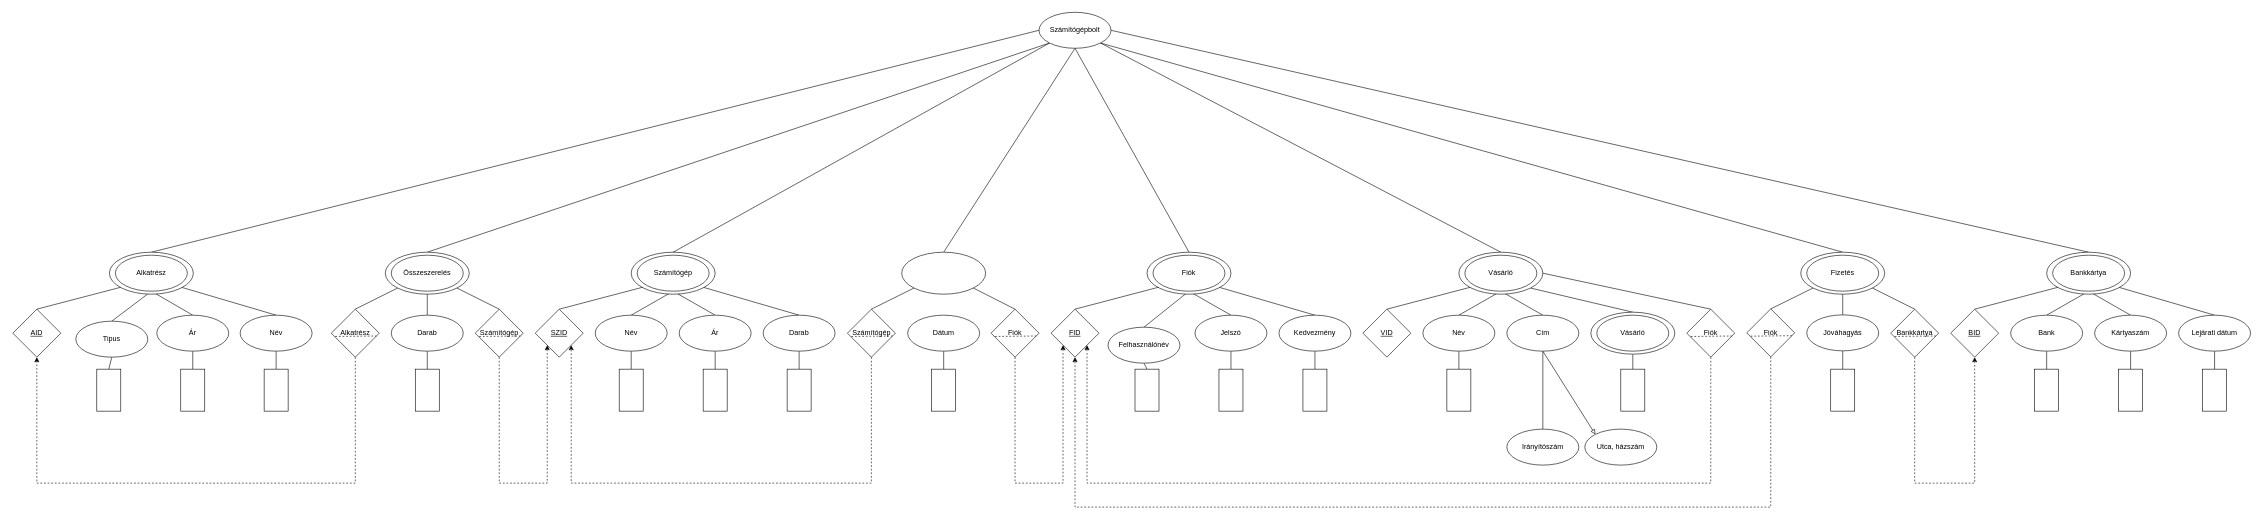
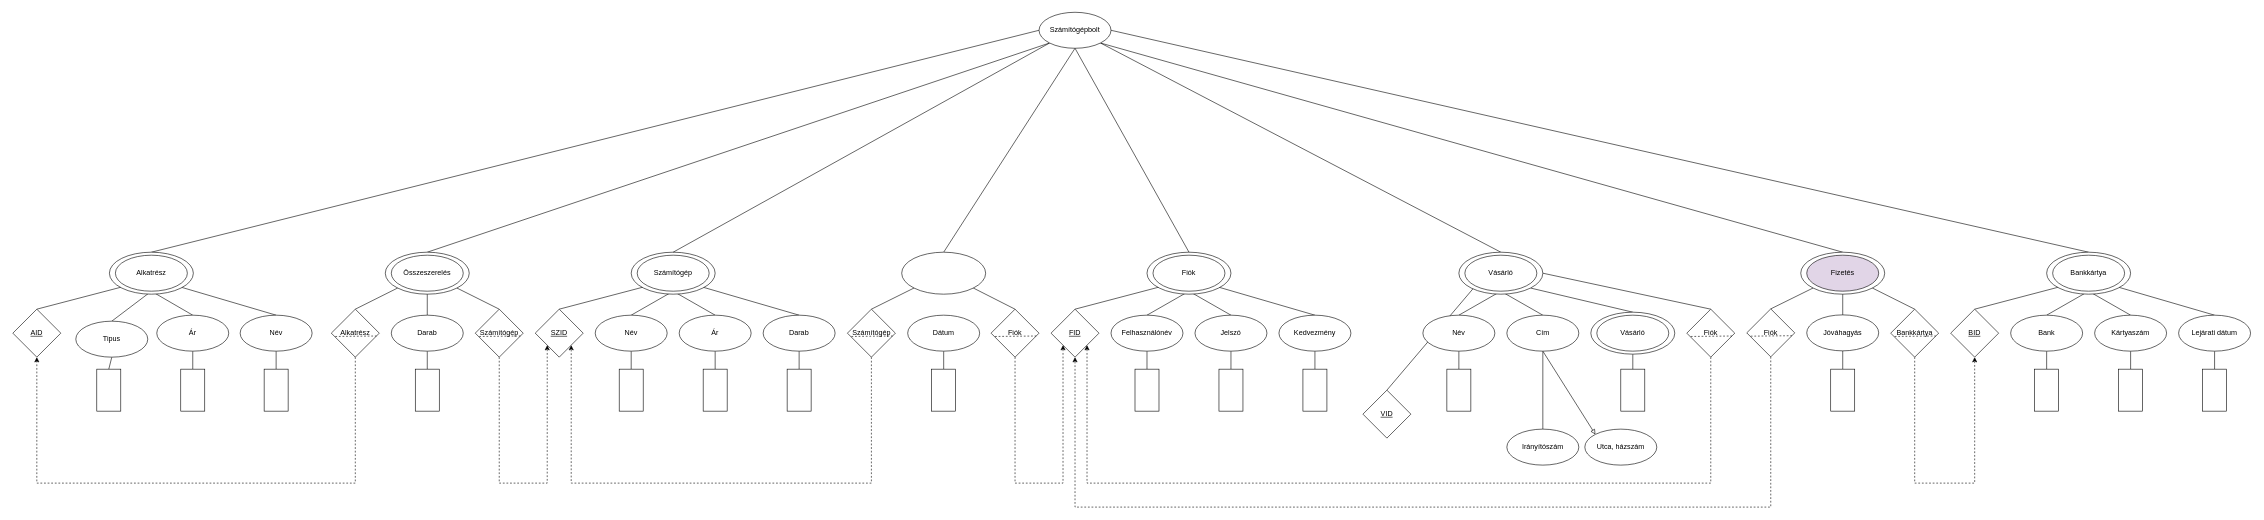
node "Fizetés": fillcolor #ffffff -> #e1d5e7
node "VID": moved (1387, 333) -> (1387, 414)
node "Felhasználónév": moved (1144, 345) -> (1147, 333)
